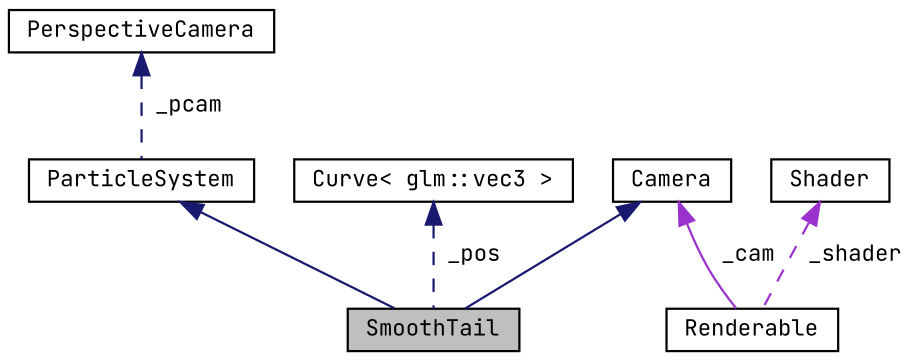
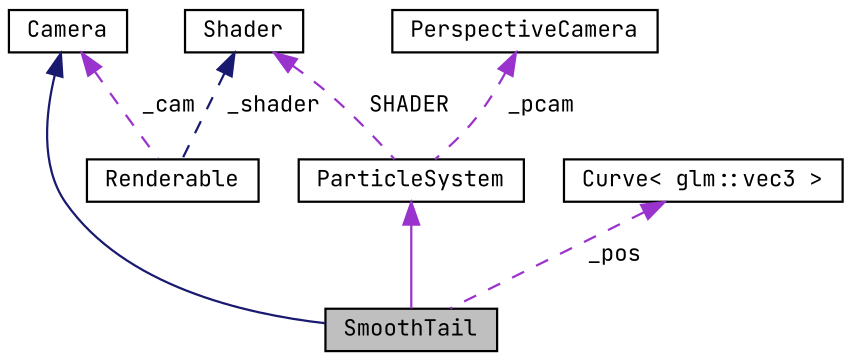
edge "ParticleSystem" -> "Shader": added, label "SHADER"
edge "ParticleSystem" -> "PerspectiveCamera": color midnightblue -> darkorchid3
edge "SmoothTail" -> "ParticleSystem": color midnightblue -> darkorchid3
edge "Renderable" -> "Shader": color darkorchid3 -> midnightblue
edge "SmoothTail" -> "Curve< glm::vec3 >": color midnightblue -> darkorchid3
edge "Renderable" -> "Camera": style solid -> dashed
